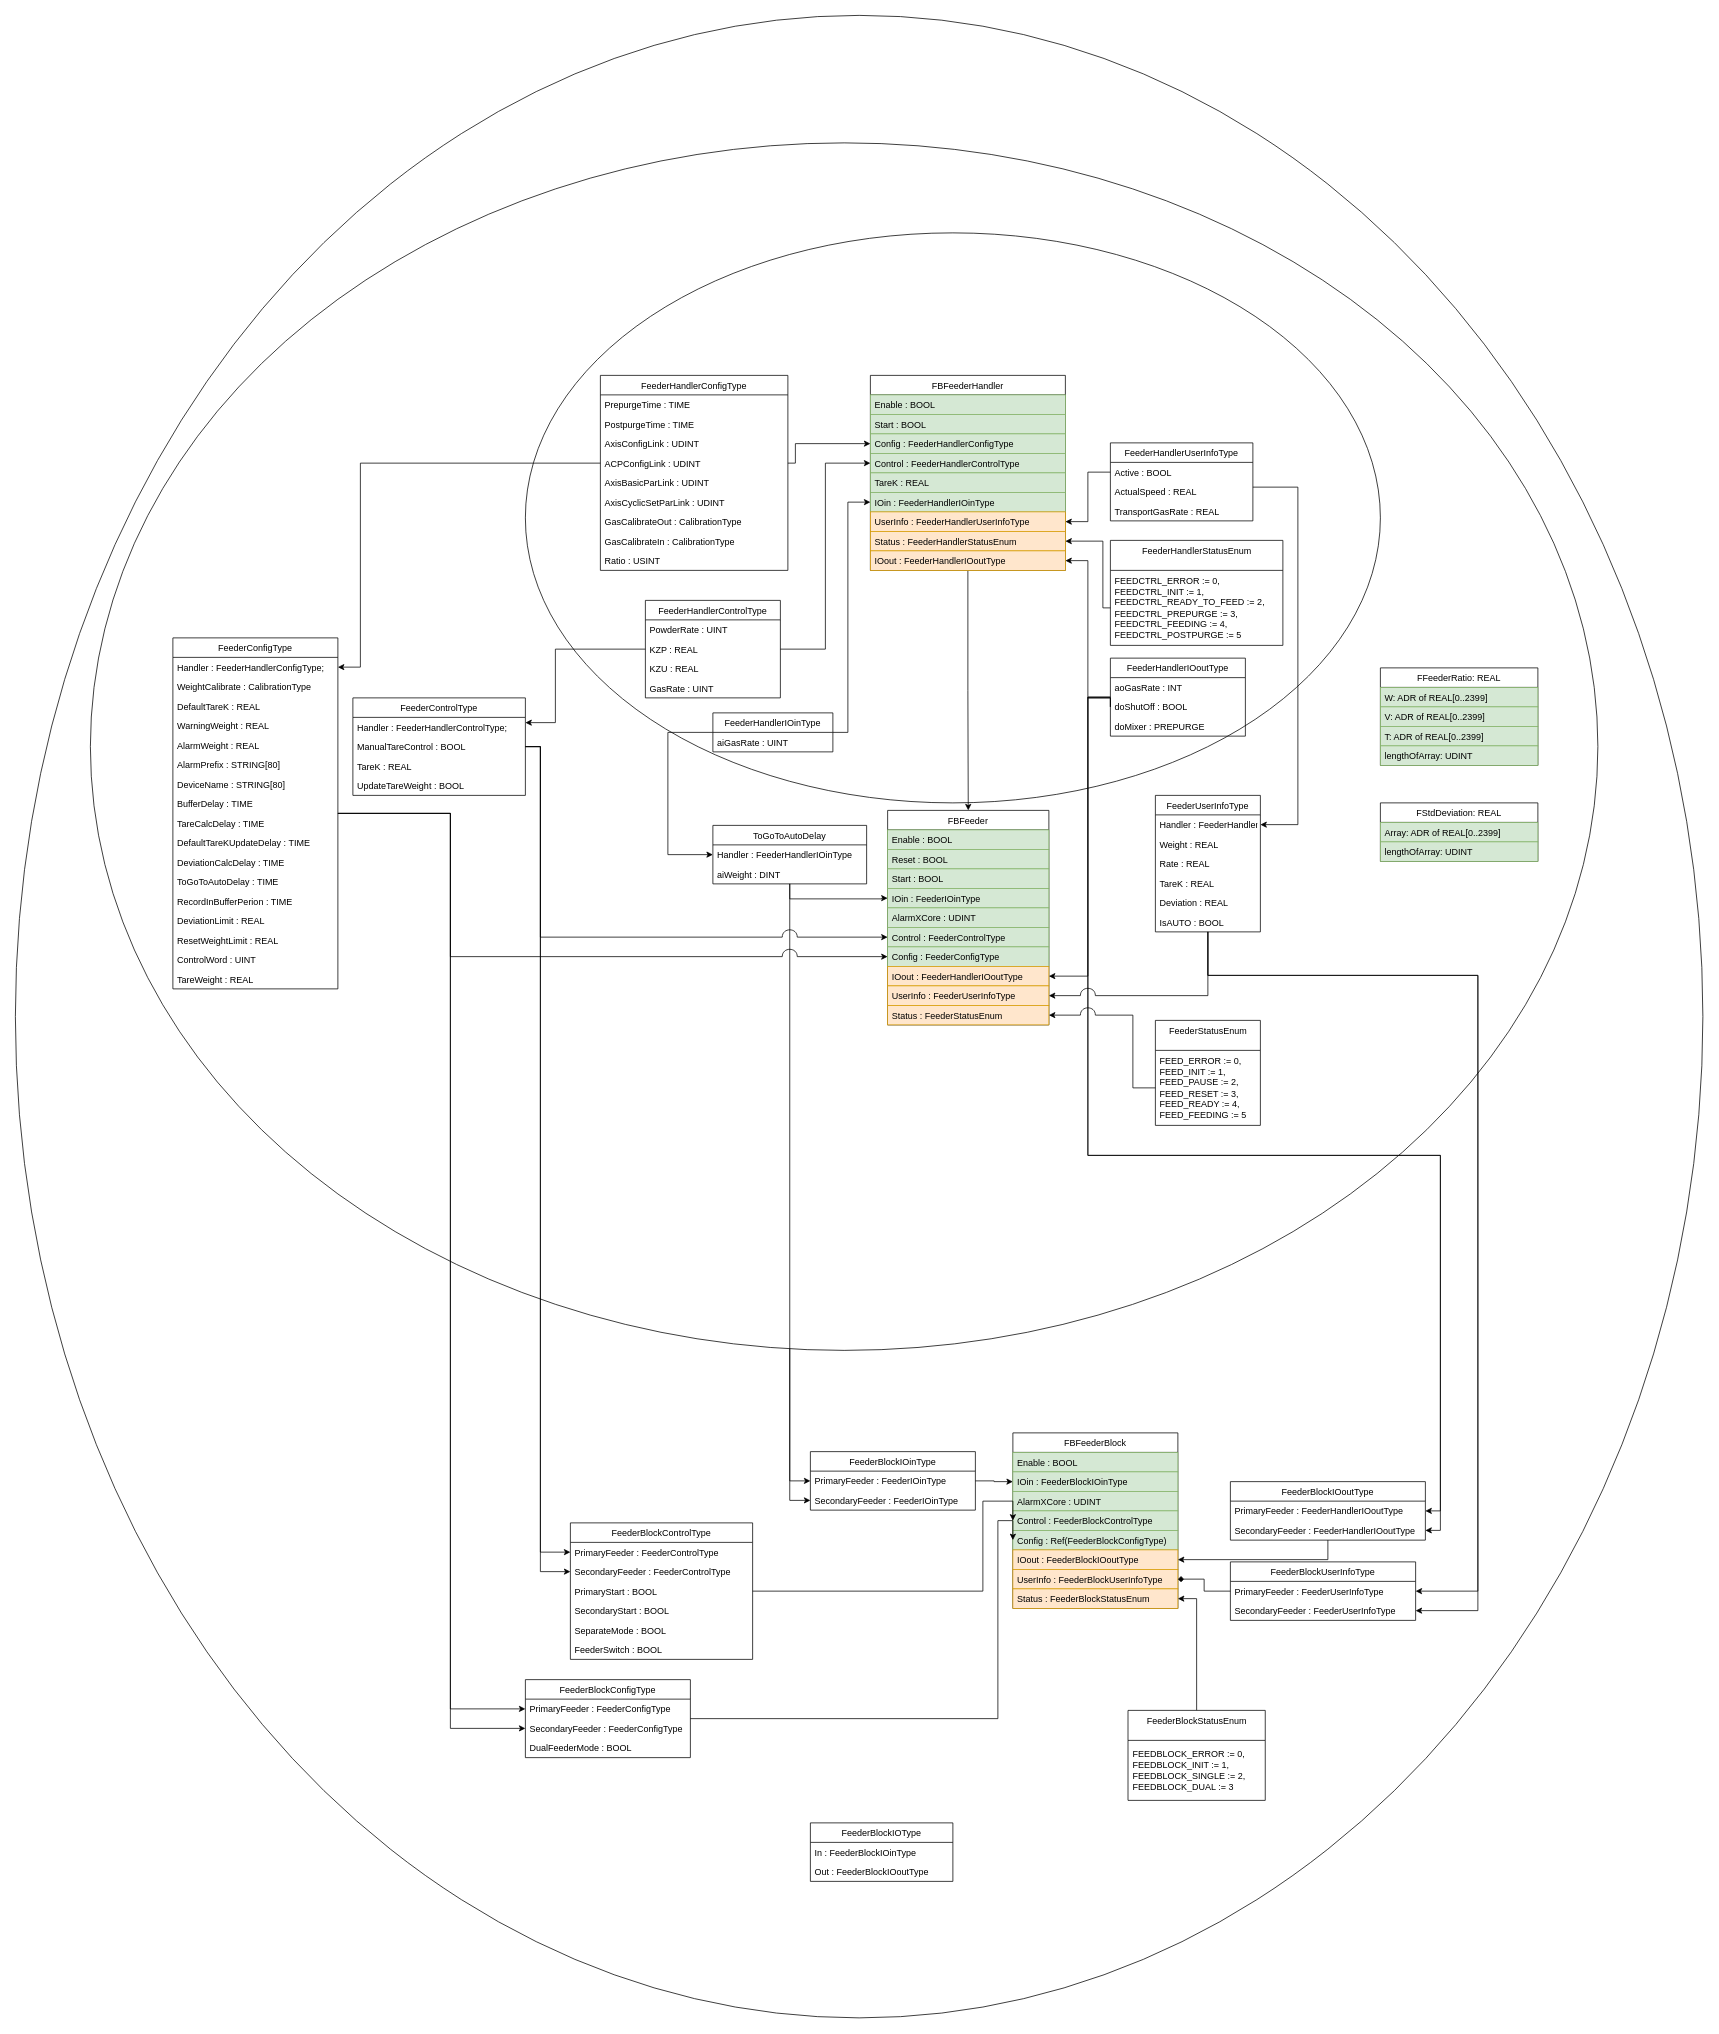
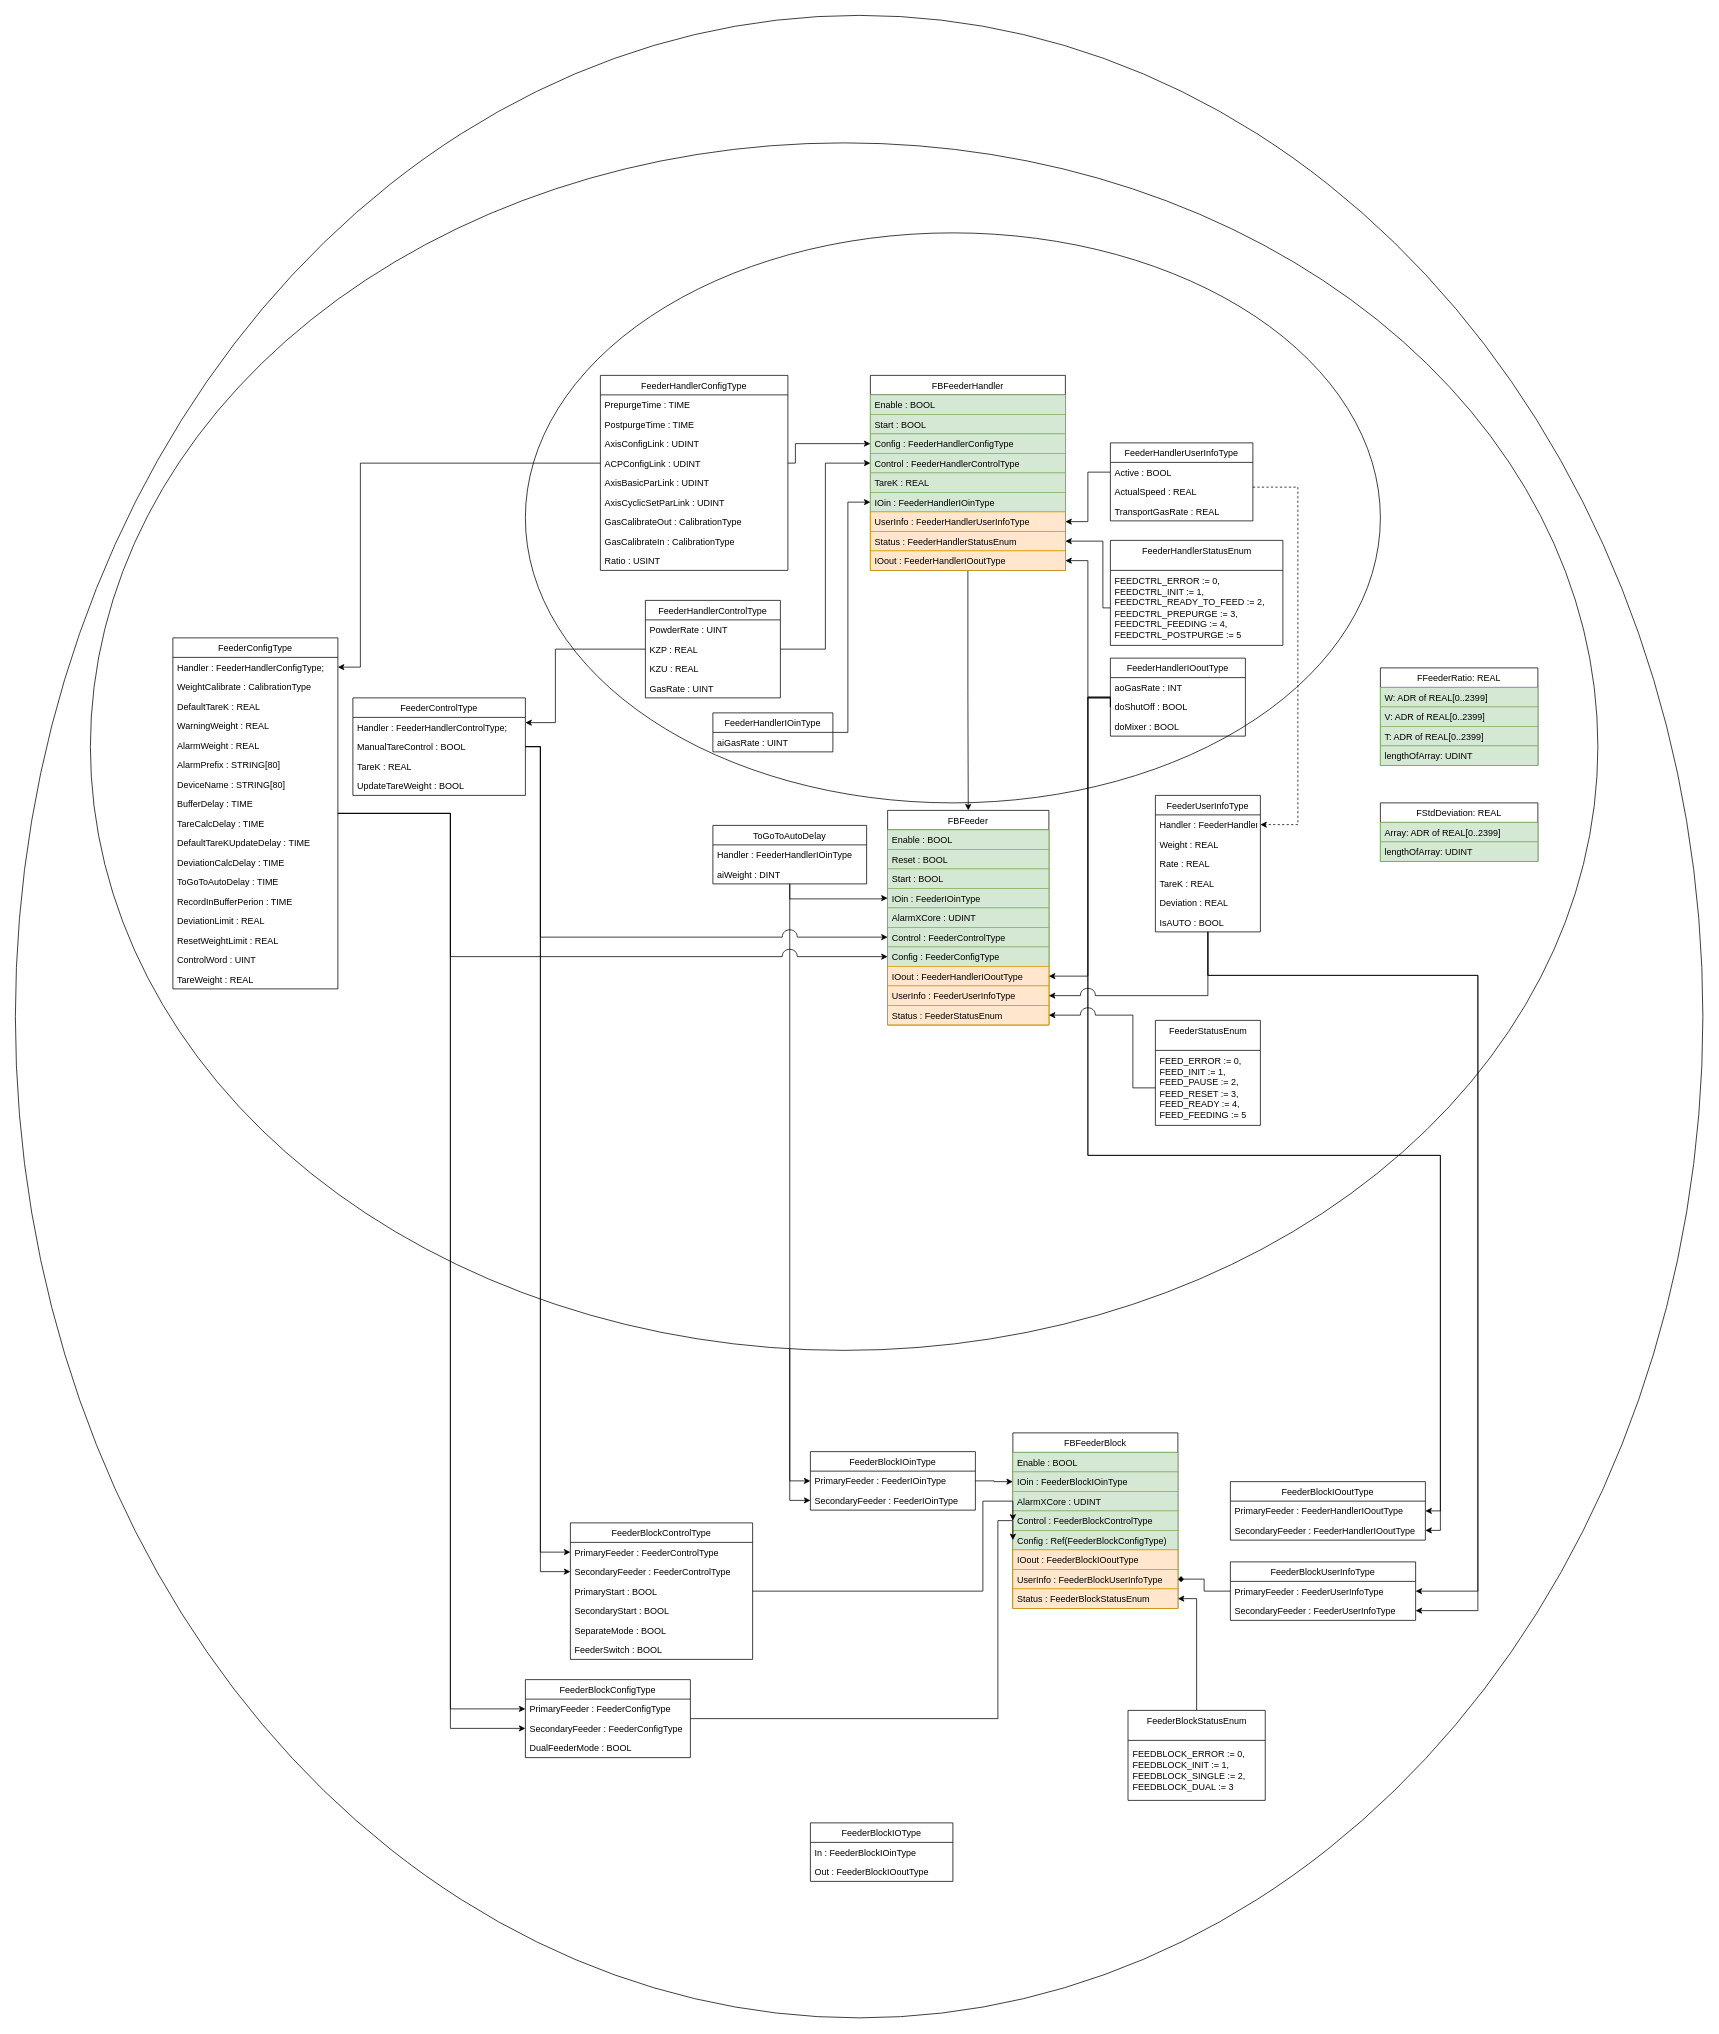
edge "FeederHandlerUserInfoType" -> "Handler : FeederHandlerUserInfoType": style solid -> dashed
node "doMixer : PREPURGE": label "doMixer : PREPURGE" -> "doMixer : BOOL"
edge "FeederHandlerIOinType" -> "Handler : FeederHandlerIOinType": removed
edge "FeederBlockIOoutType" -> "IOout : FeederBlockIOoutType": removed
